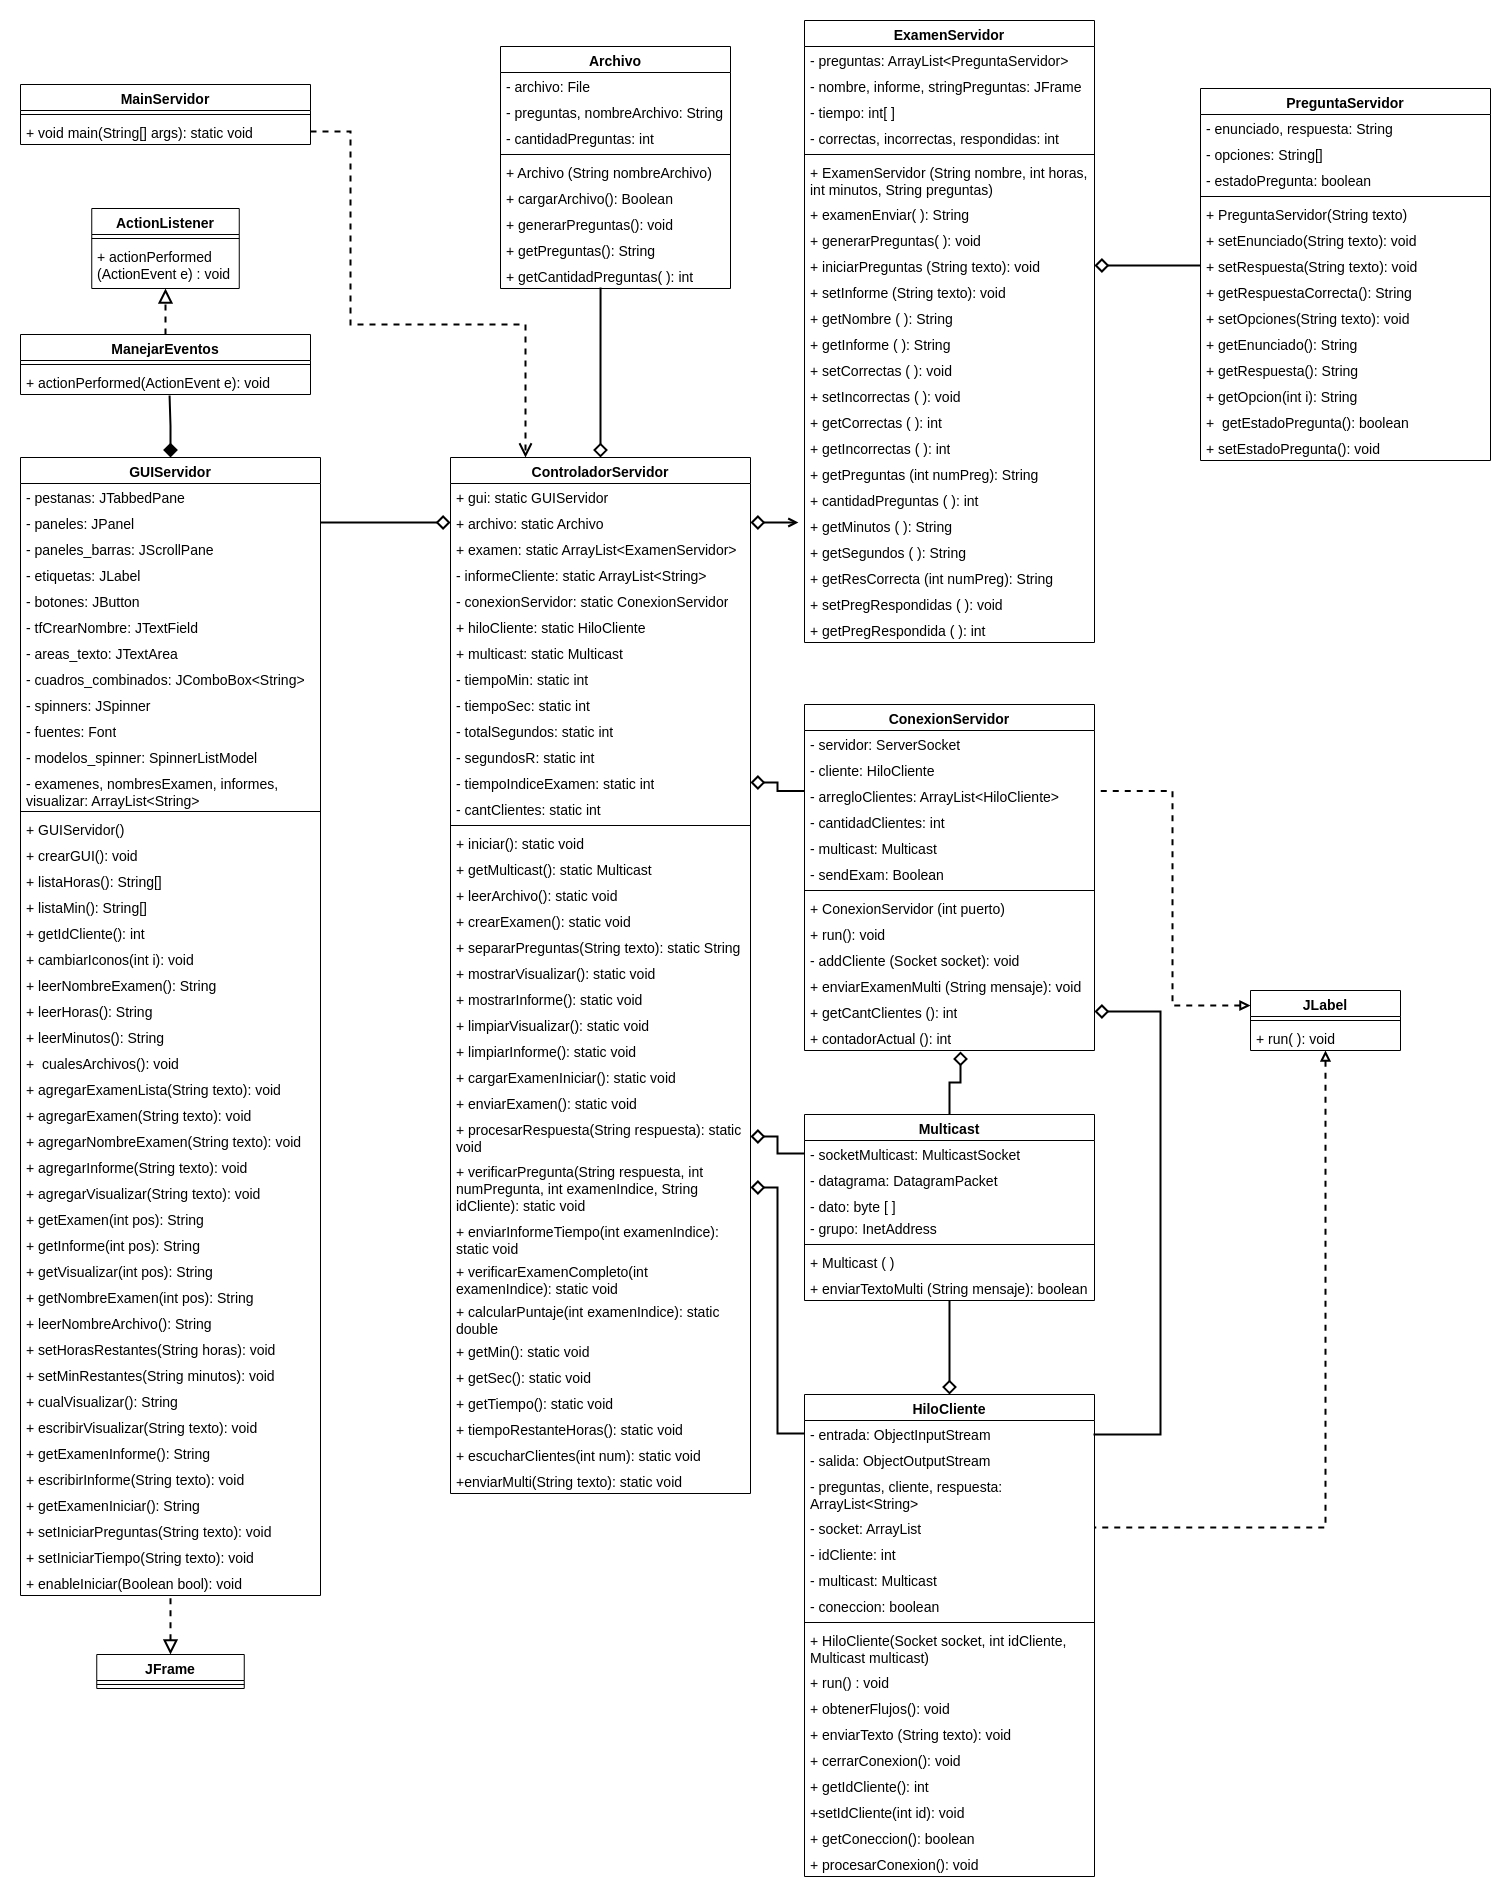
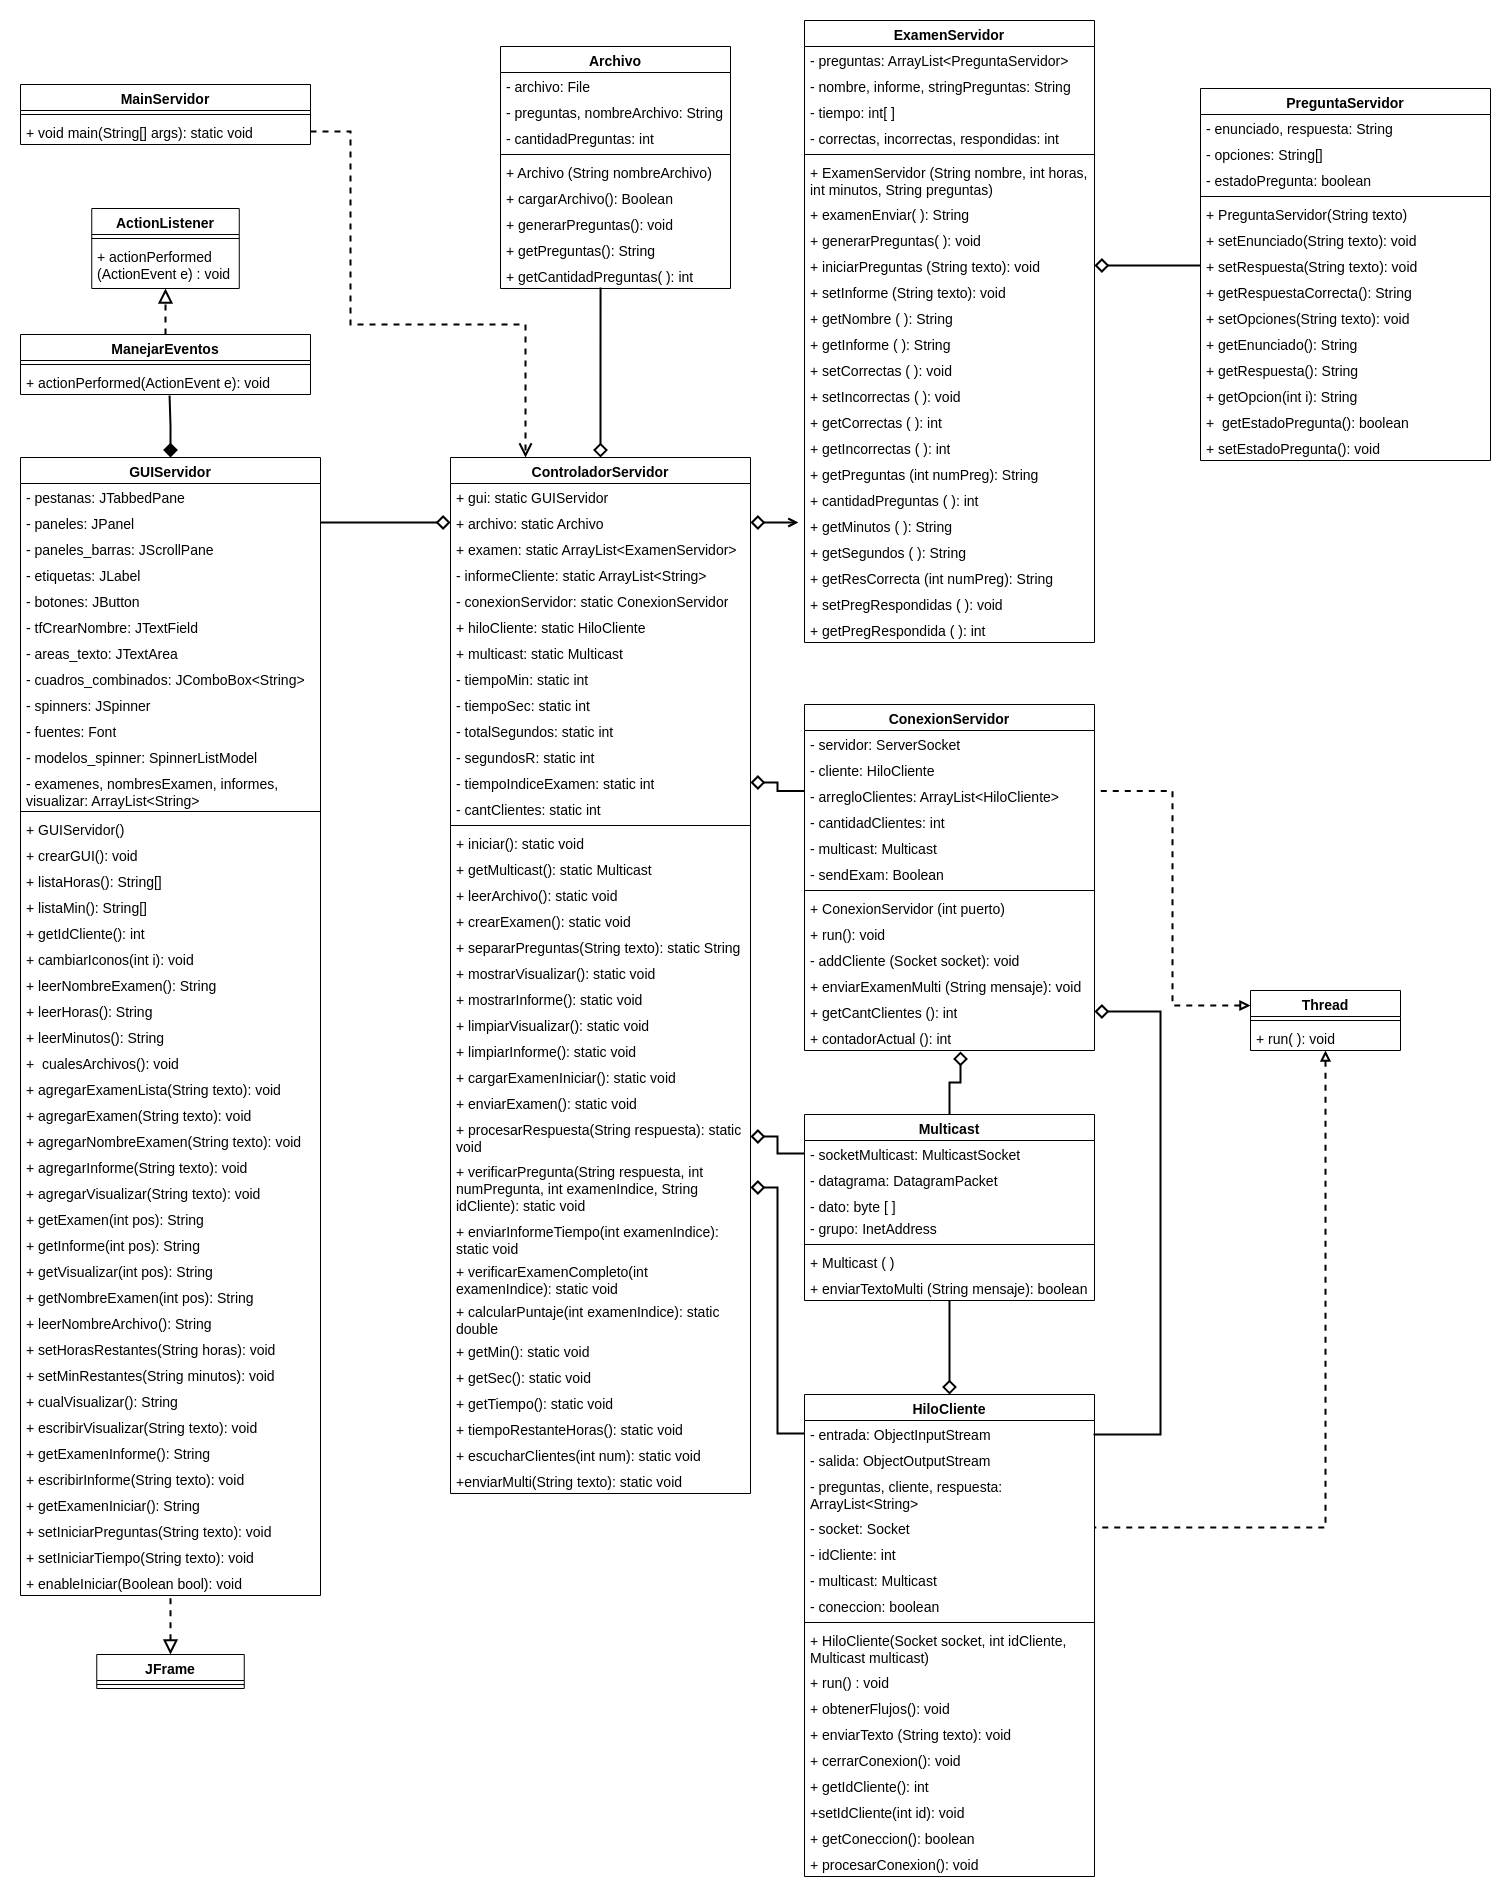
node "- nombre, informe, stringPreguntas: JFrame": label "- nombre, informe, stringPreguntas: JFrame" -> "- nombre, informe, stringPreguntas: String"
node "JLabel": label "JLabel" -> "Thread"
node "- socket: ArrayList": label "- socket: ArrayList" -> "- socket: Socket"
